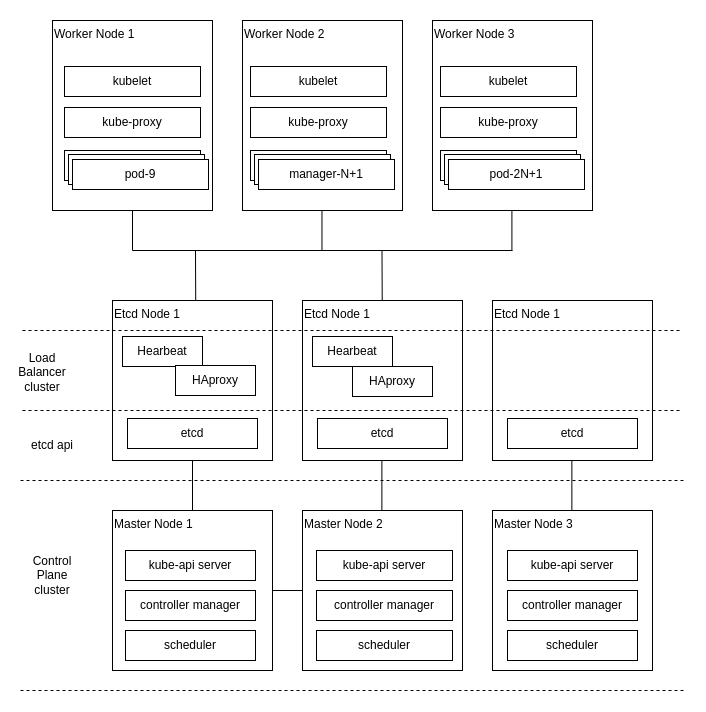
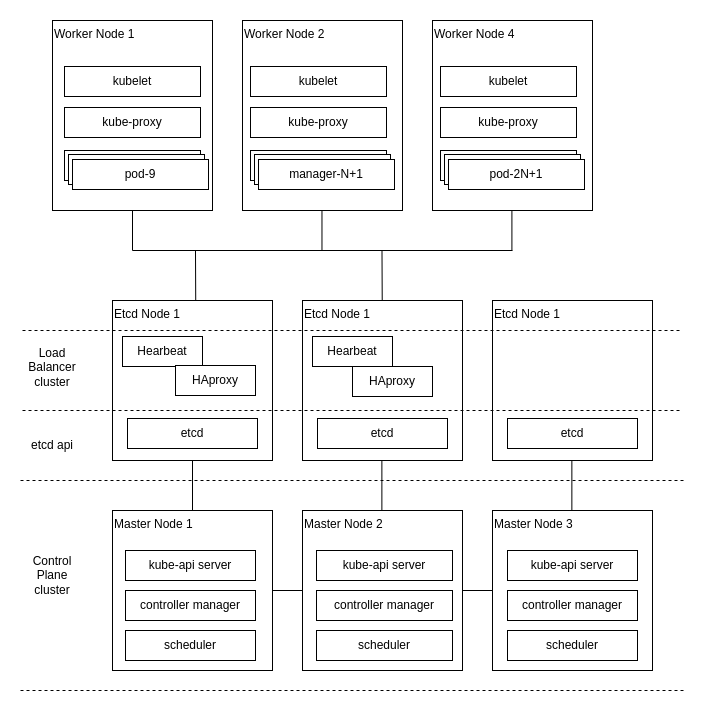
node "Worker Node 3": label "Worker Node 3" -> "Worker Node 4"
node "Load Balancer cluster": moved (43, 373) -> (53, 368)
edge "Master Node 2" -- "Master Node 3": added
